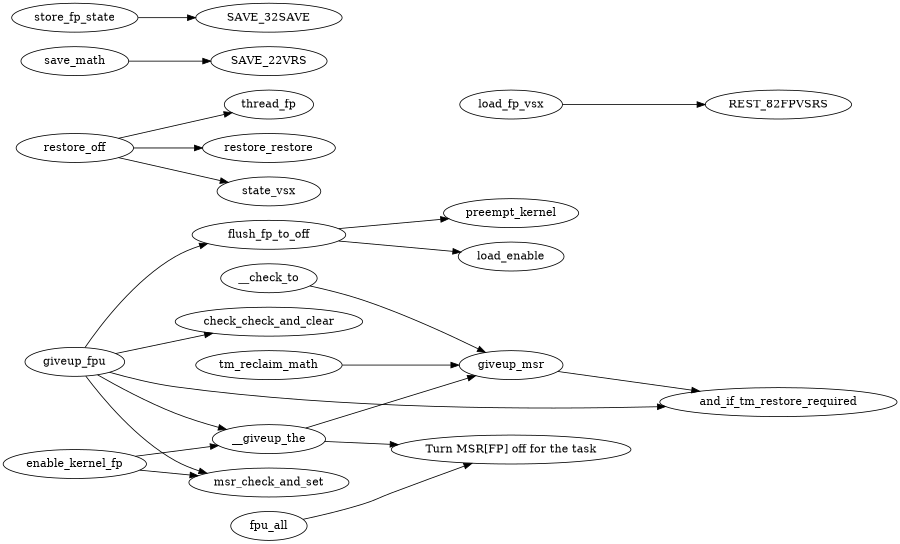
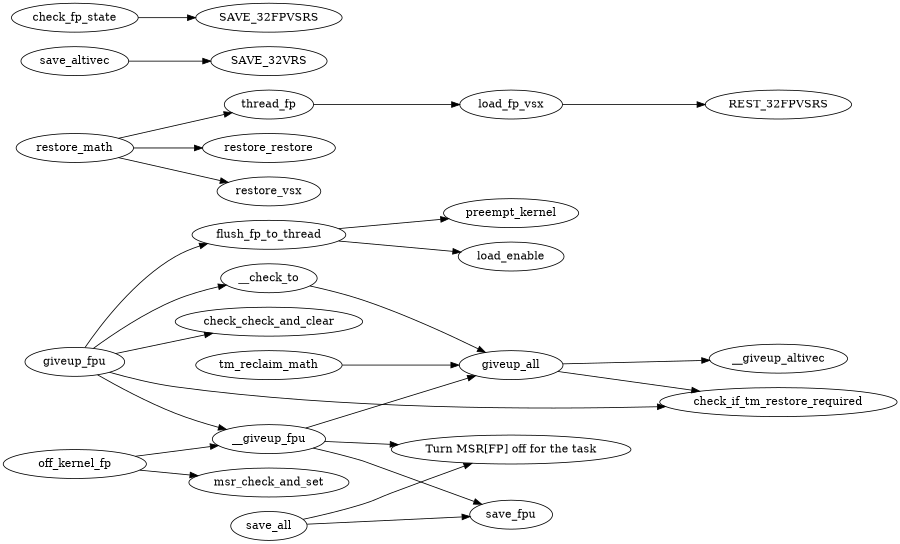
node "store_fp_state": label "store_fp_state" -> "check_fp_state"
node "SAVE_32SAVE": label "SAVE_32SAVE" -> "SAVE_32FPVSRS"
node "save_math": label "save_math" -> "save_altivec"
node "SAVE_22VRS": label "SAVE_22VRS" -> "SAVE_32VRS"
edge "thread_fp" -> "load_fp_vsx": added
node "REST_82FPVSRS": label "REST_82FPVSRS" -> "REST_32FPVSRS"
node "restore_off": label "restore_off" -> "restore_math"
node "state_vsx": label "state_vsx" -> "restore_vsx"
node "flush_fp_to_off": label "flush_fp_to_off" -> "flush_fp_to_thread"
node "__giveup_altivec": added
node "giveup_msr": label "giveup_msr" -> "giveup_all"
node "and_if_tm_restore_required": label "and_if_tm_restore_required" -> "check_if_tm_restore_required"
edge "giveup_fpu" -> "msr_check_and_set": now "giveup_fpu" -> "__check_to"
node "__giveup_the": label "__giveup_the" -> "__giveup_fpu"
node "enable_kernel_fp": label "enable_kernel_fp" -> "off_kernel_fp"
node "save_fpu": added
node "fpu_all": label "fpu_all" -> "save_all"
